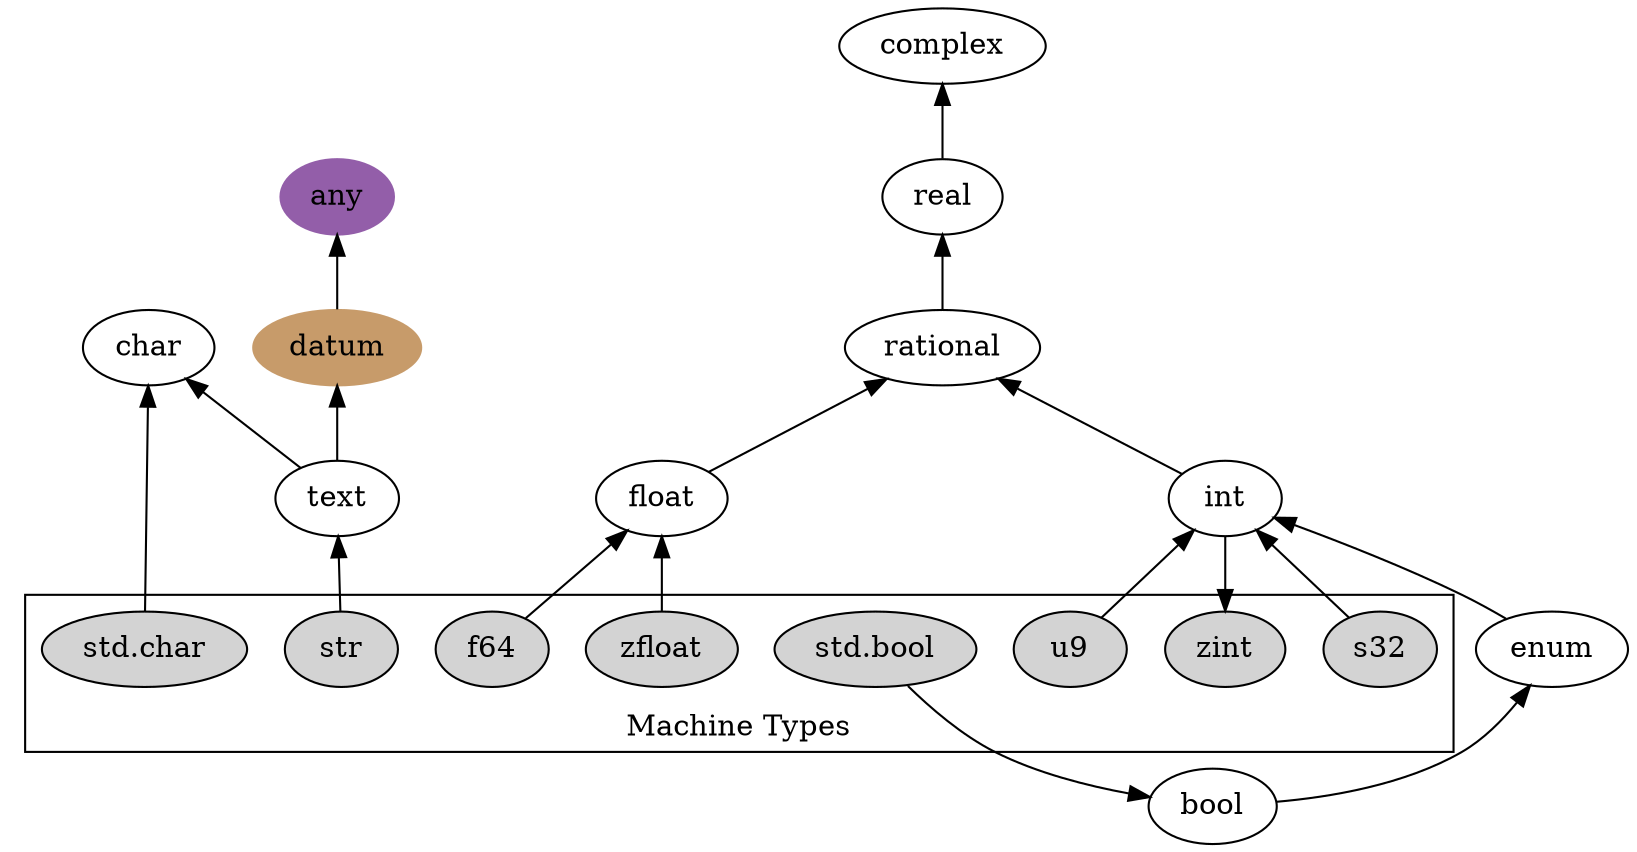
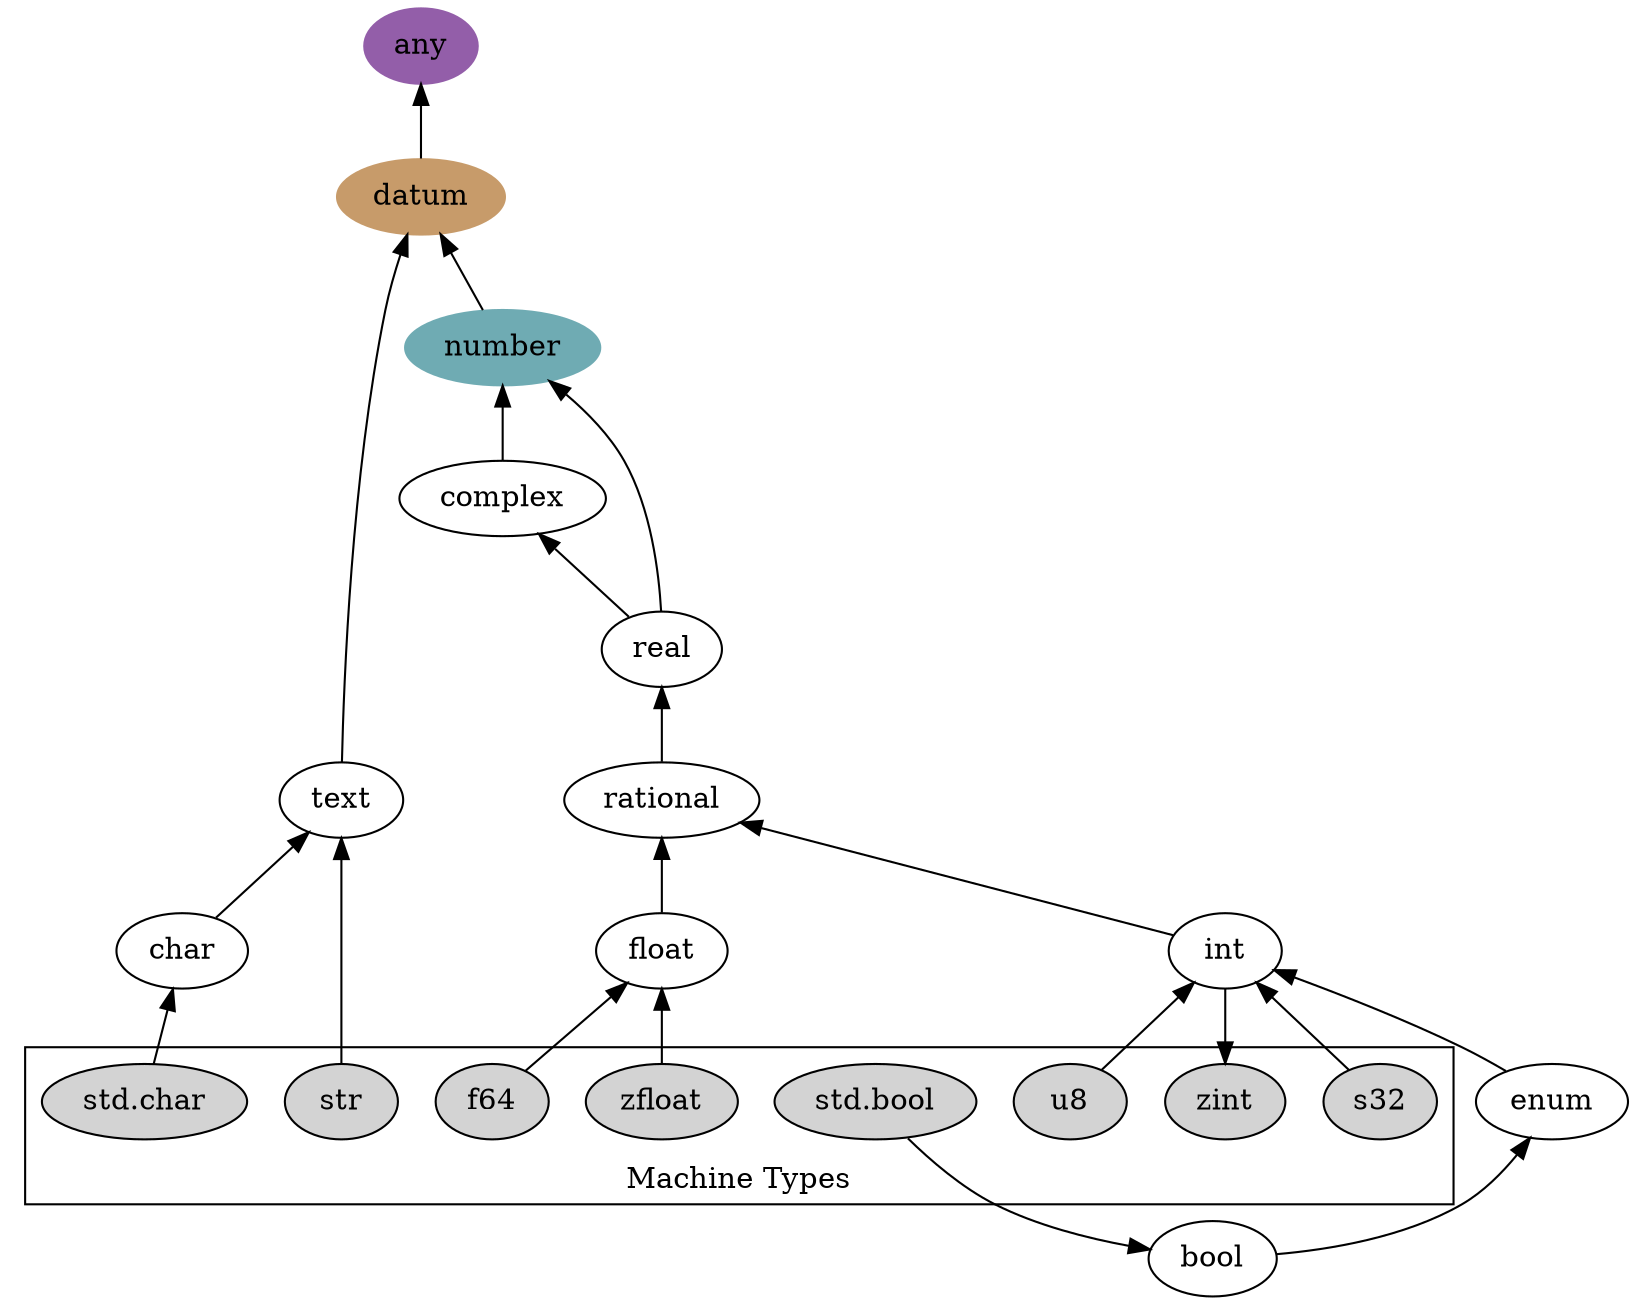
node "number": added
edge "text" -> "char": reversed
node "u9": label "u9" -> "u8"
